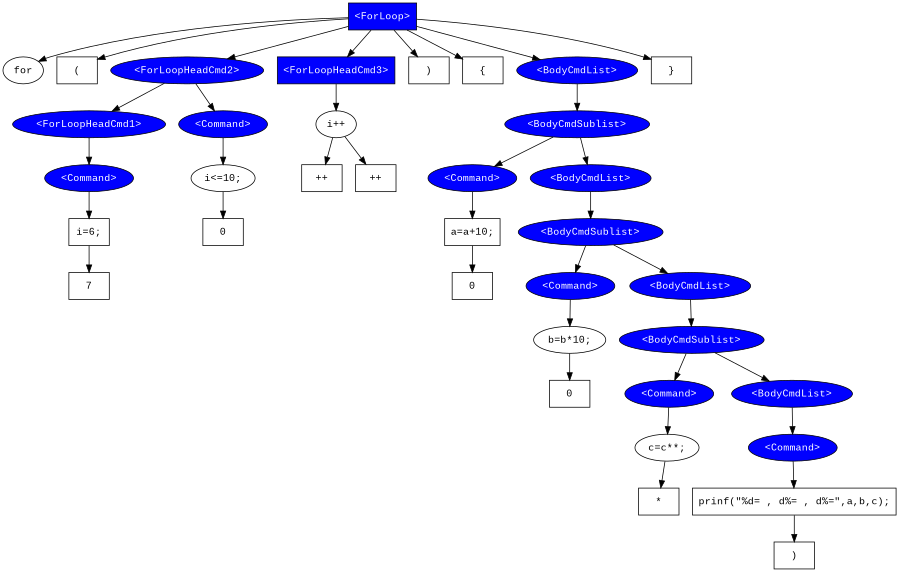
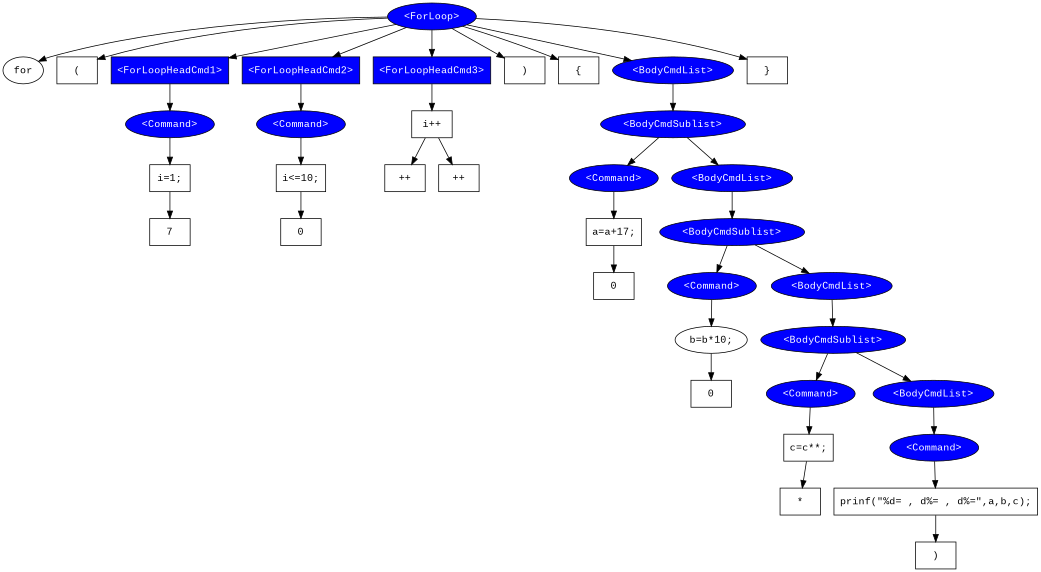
node "<ForLoop>": shape box -> ellipse
node "<ForLoopHeadCmd2>": shape ellipse -> box
edge "<ForLoopHeadCmd2>" -> "<ForLoopHeadCmd1>": now "<ForLoop>" -> "<ForLoopHeadCmd1>"
node "<ForLoopHeadCmd1>": shape ellipse -> box
node "i++": shape ellipse -> box
node "i<=10;": shape ellipse -> box
node "i=6;": label "i=6;" -> "i=1;"
node "a=a+10;": label "a=a+10;" -> "a=a+17;"
node "c=c**;": shape ellipse -> box
